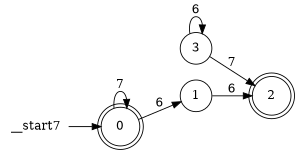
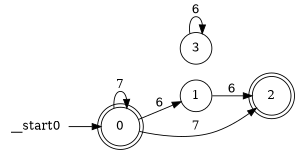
edge "3" -> "2": now "0" -> "2"
node "__start7": label "__start7" -> "__start0"
